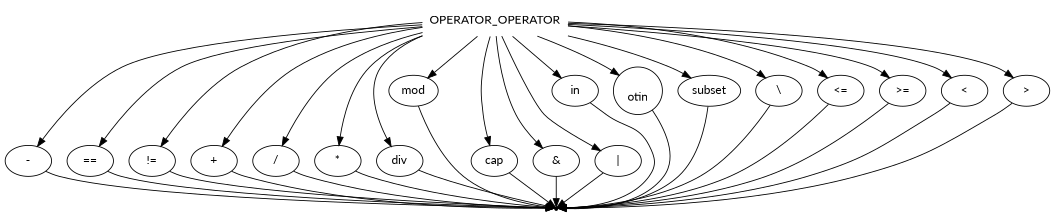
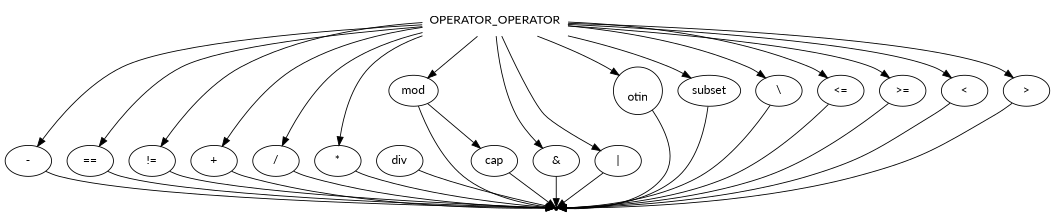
edge "OPERATOR_OPERATOR" -> "div": removed
edge "OPERATOR_OPERATOR" -> "cap": now "mod" -> "cap"
node "in": removed
